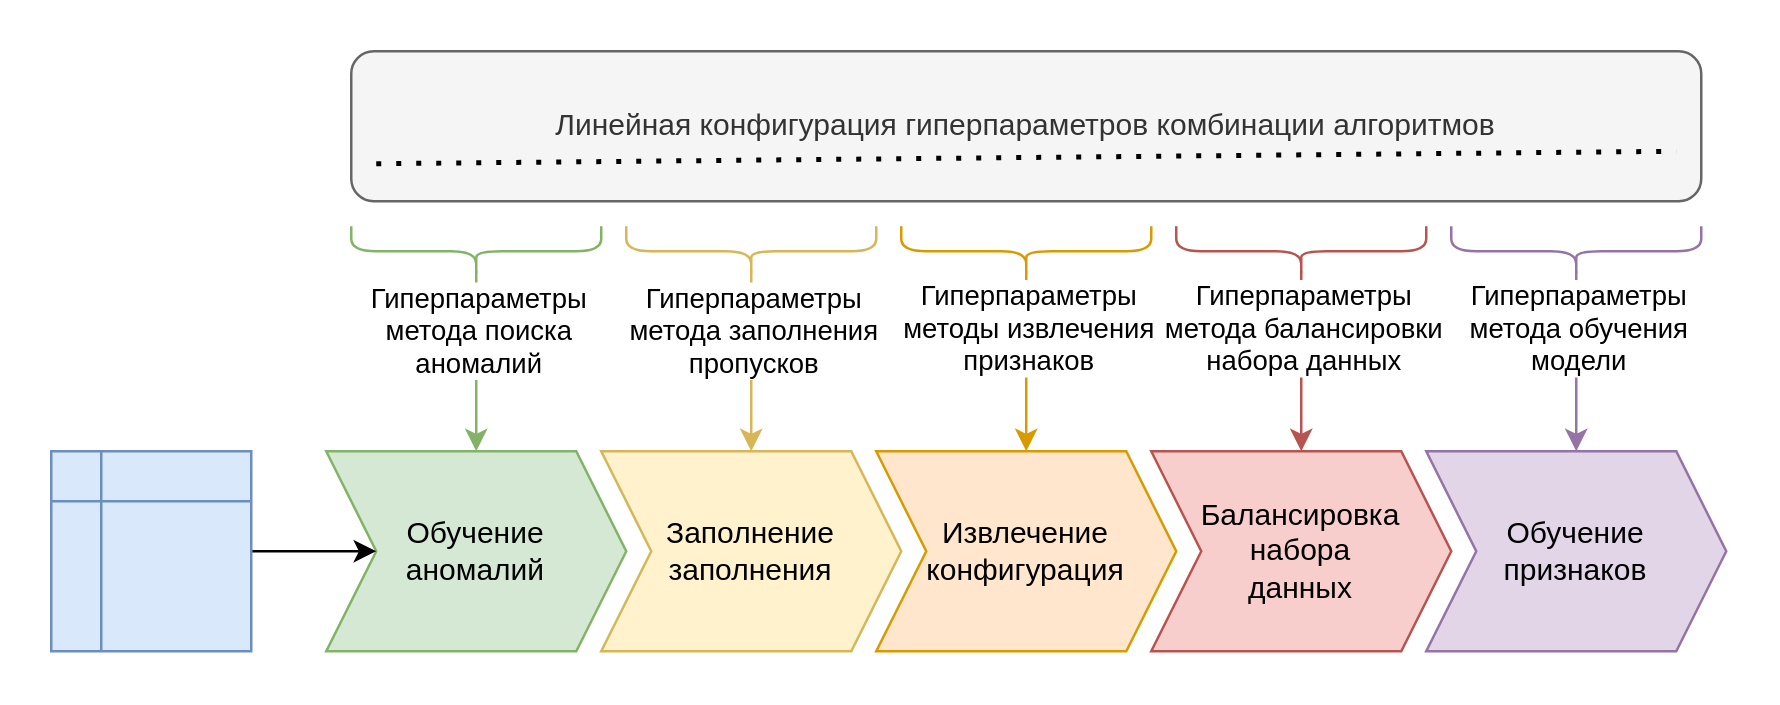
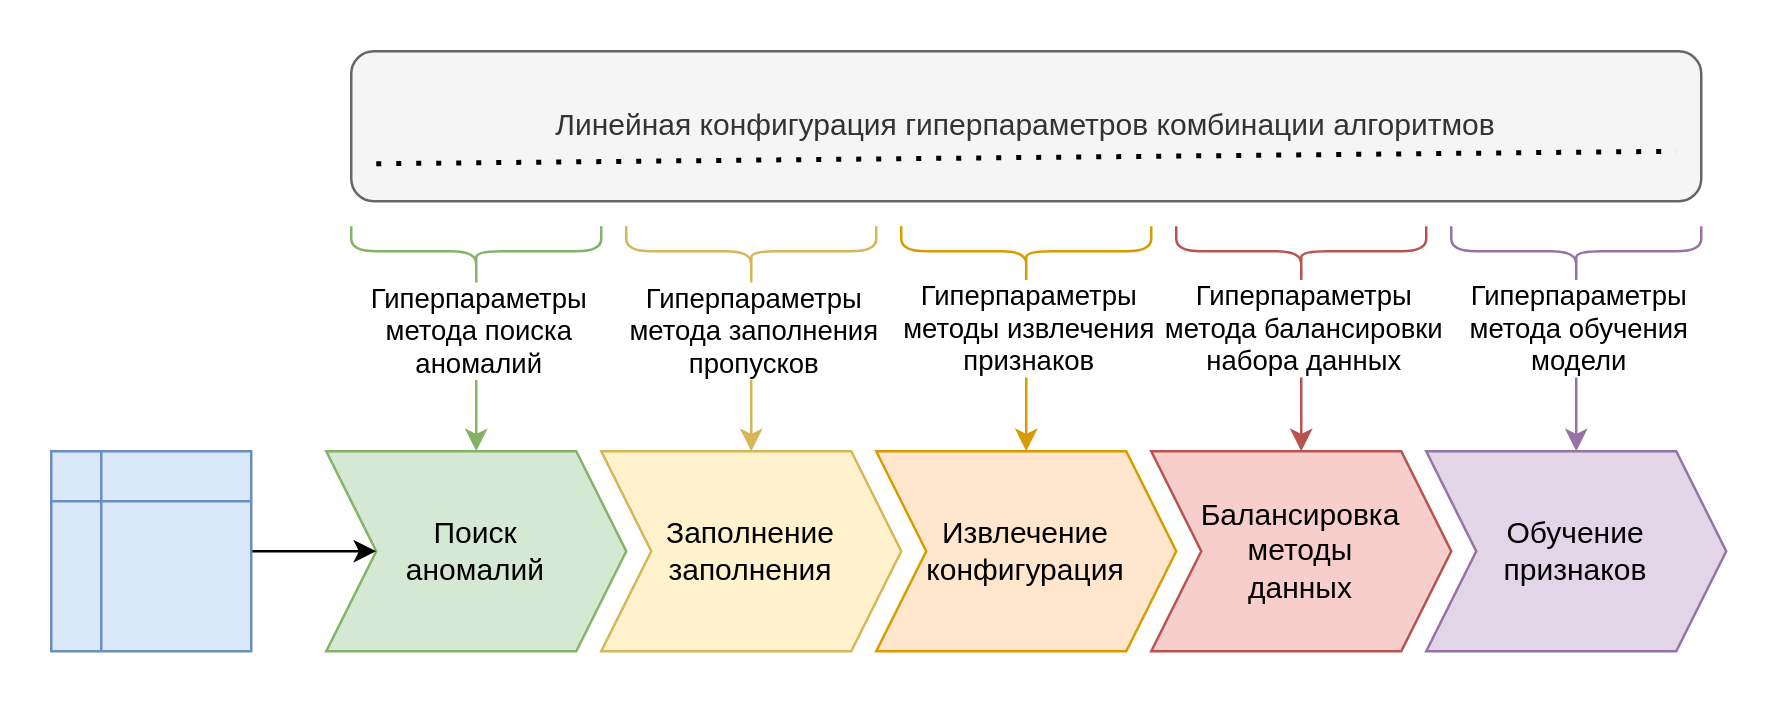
node "Обучение аномалий": label "Обучение аномалий" -> "Поиск аномалий"
node "Балансировка набора данных": label "Балансировка набора данных" -> "Балансировка методы данных"
